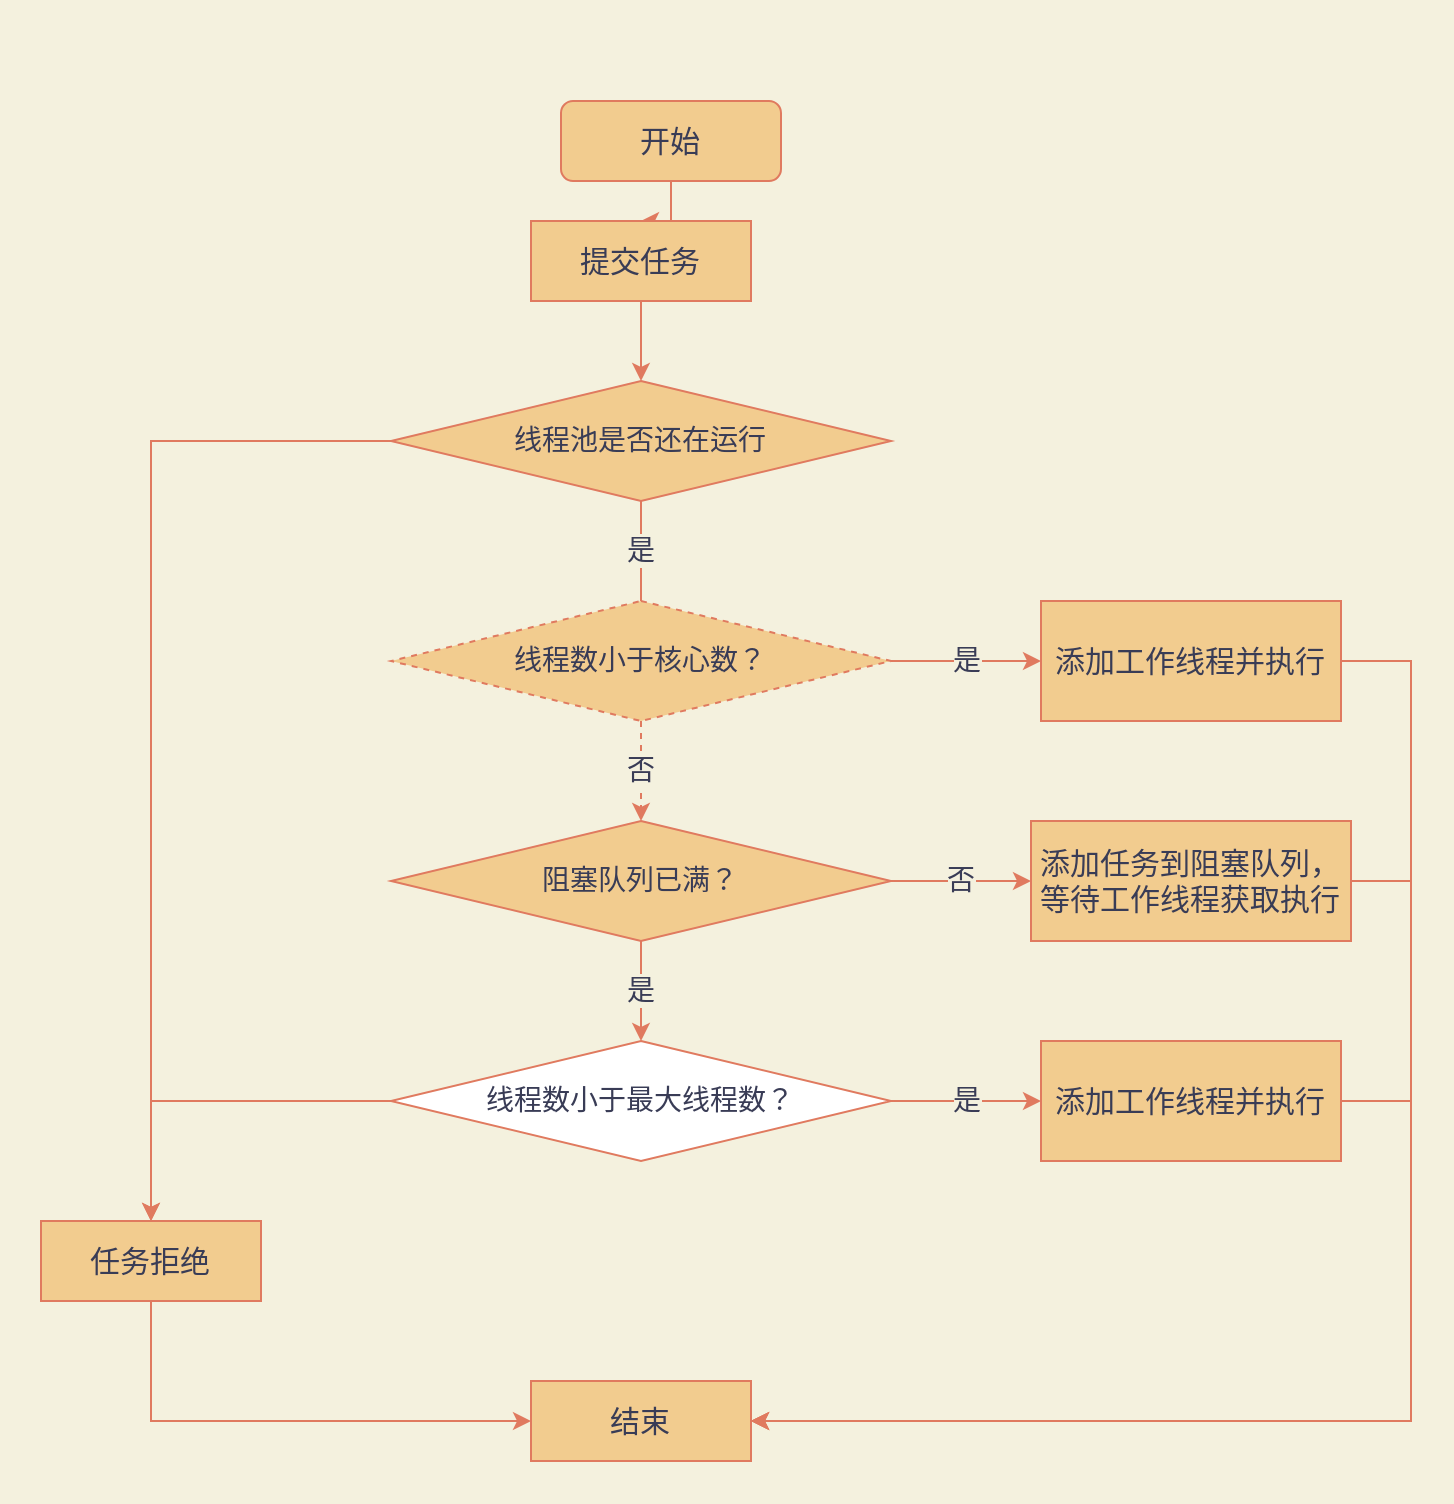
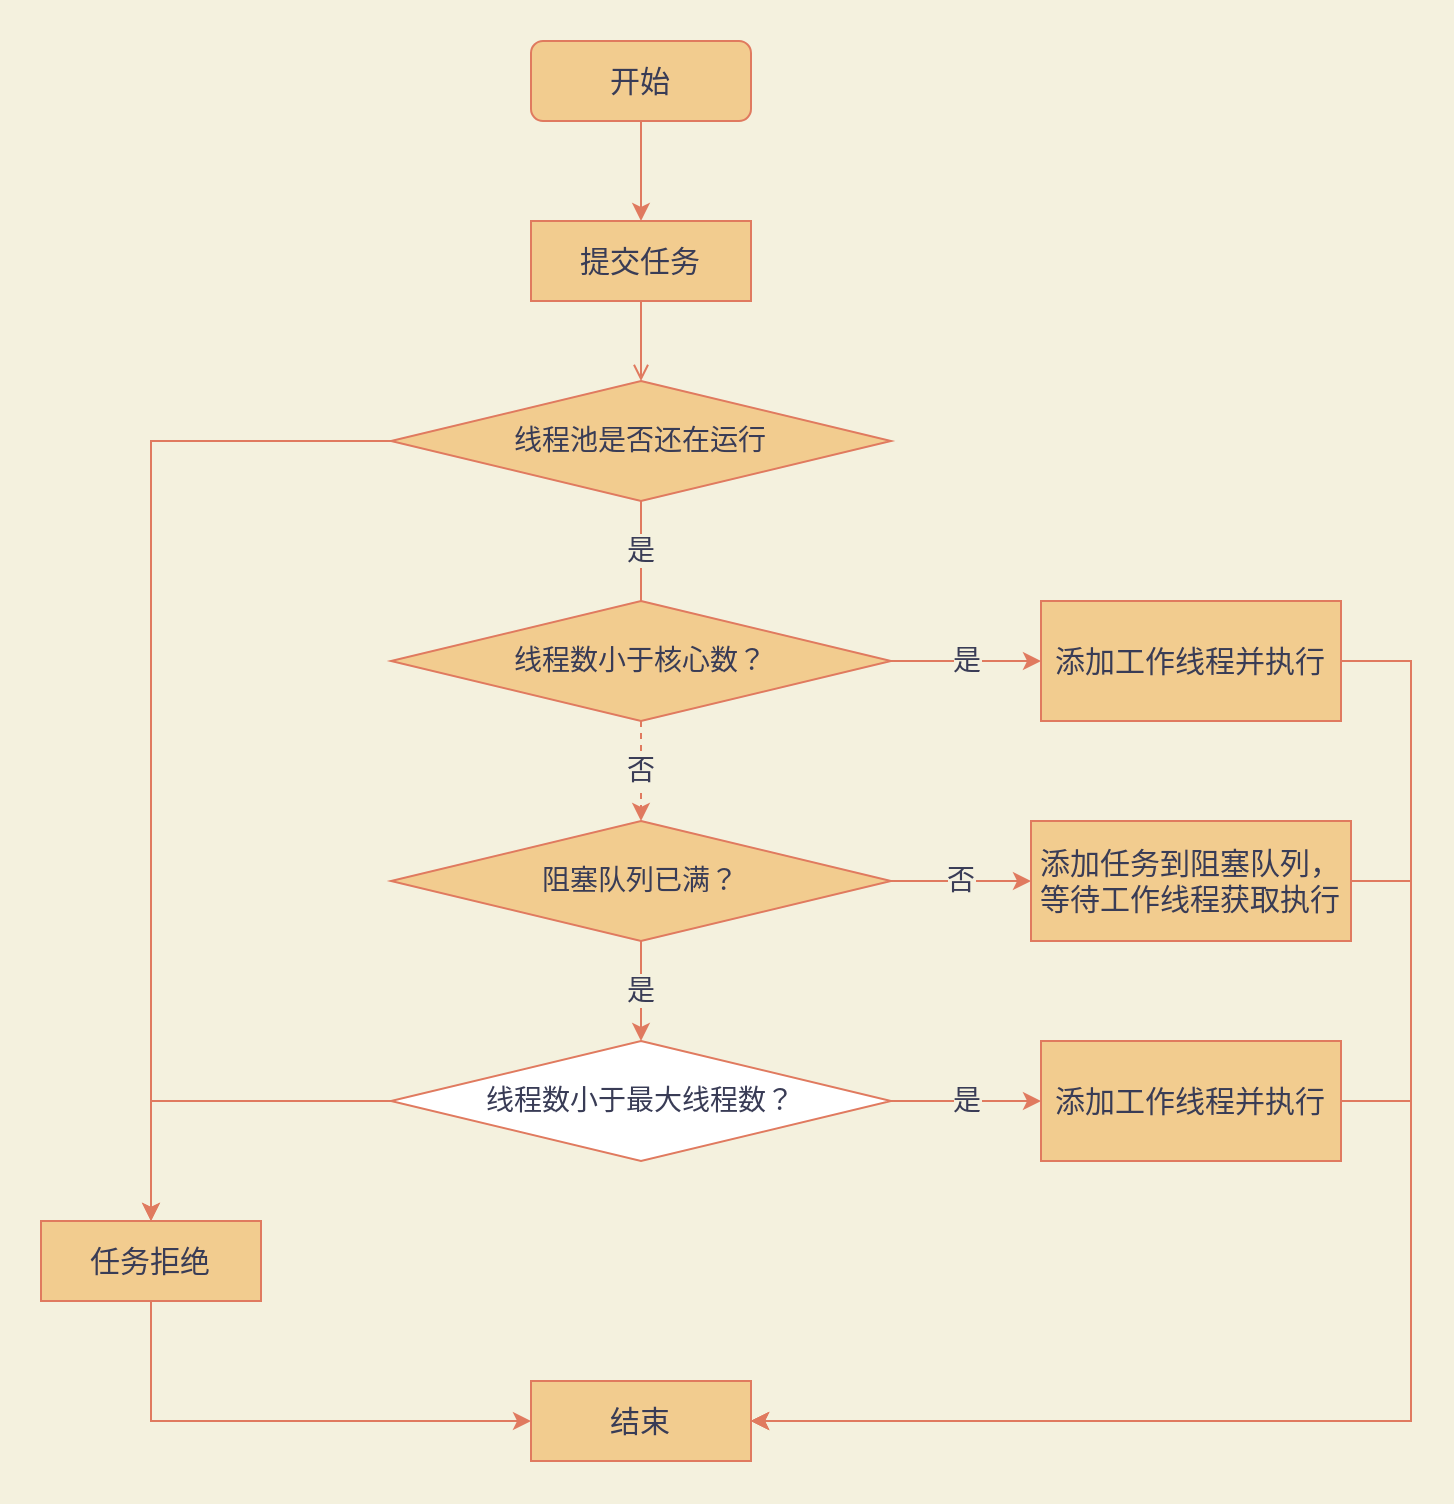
node "开始": moved (671, 141) -> (641, 81)
edge "提交任务" -> "线程池是否还在运行": arrowhead classic -> open
node "线程数小于核心数？": style dashed -> solid
